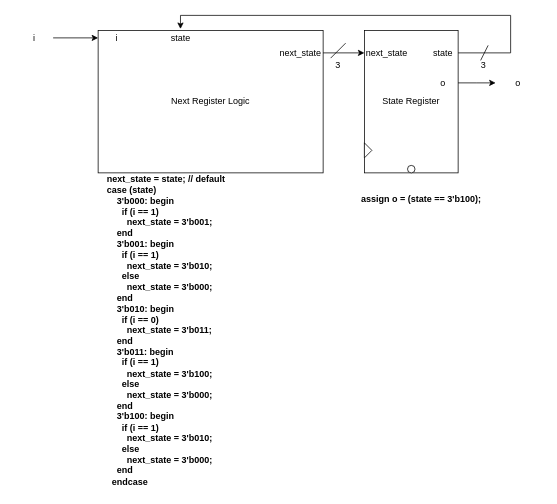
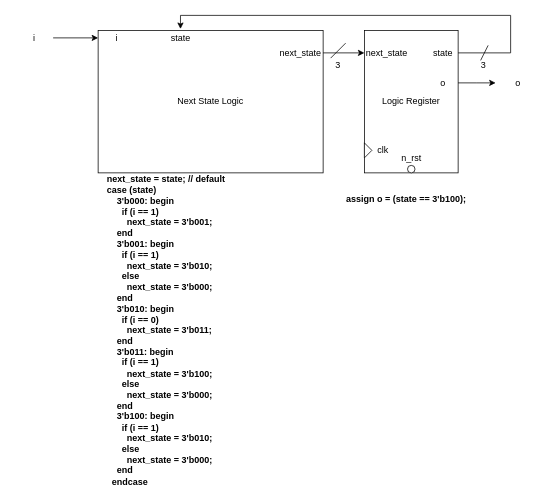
node "Next Register Logic": label "Next Register Logic" -> "Next State Logic"
node "State Register": label "State Register" -> "Logic Register"
node "clk": added
node "n_rst": added
node "assign o = (state == 3'b100);": moved (427, 199) -> (412, 199)
